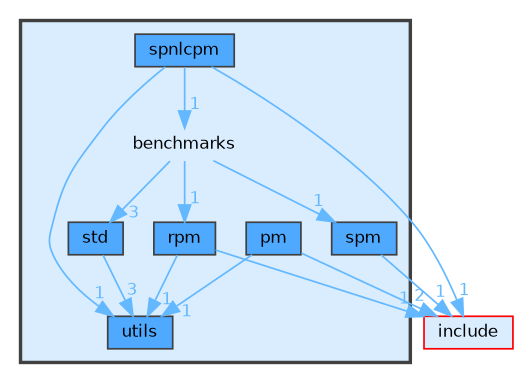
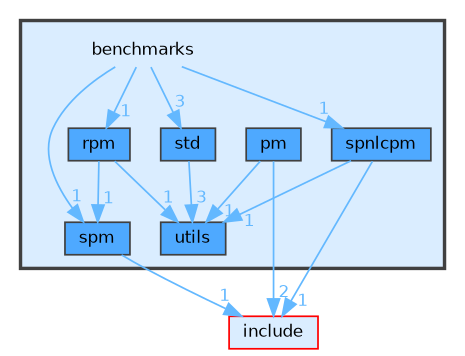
edge "spnlcpm" -> "benchmarks": reversed
edge "rpm" -> "include": now "rpm" -> "spm"
